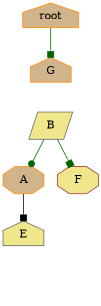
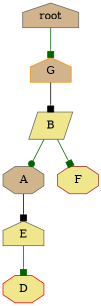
node "root": color darkorange -> gray40
edge "G" -> "B": added
node "A": color darkorange -> gray40
node "D": added
